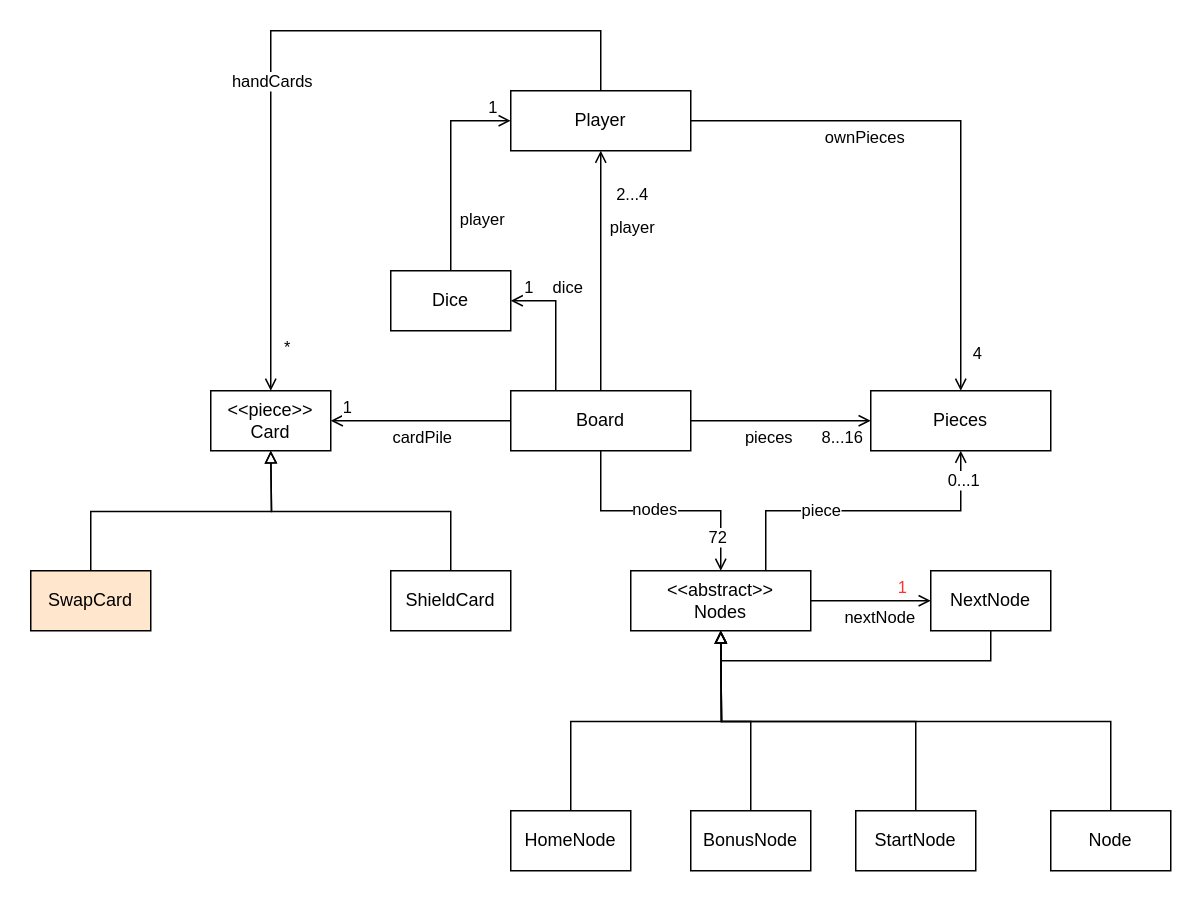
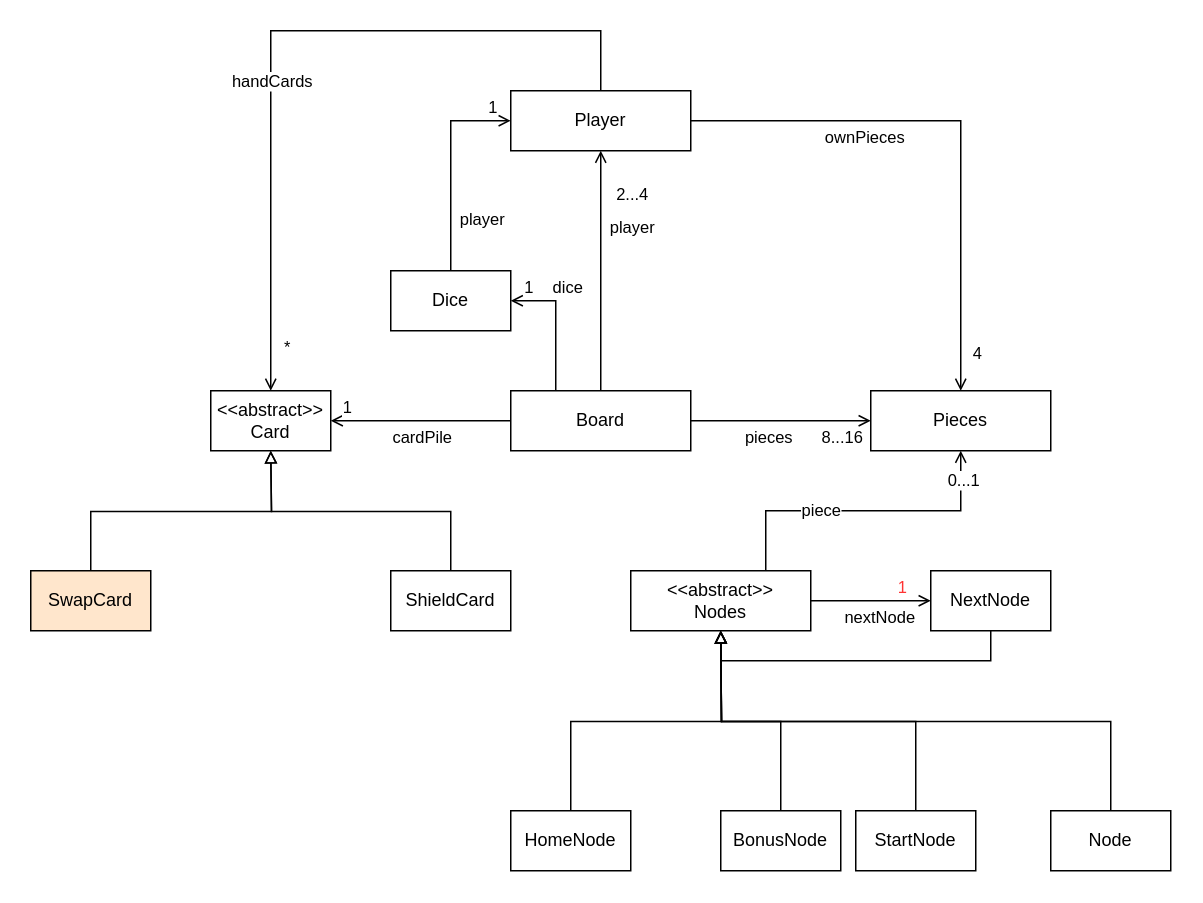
node "<<piece>> Card": label "<<piece>> Card" -> "<<abstract>> Card"
edge "Board" -> "<<abstract>> Nodes": removed, labels "nodes", "72"
node "BonusNode": moved (751, 841) -> (781, 841)
